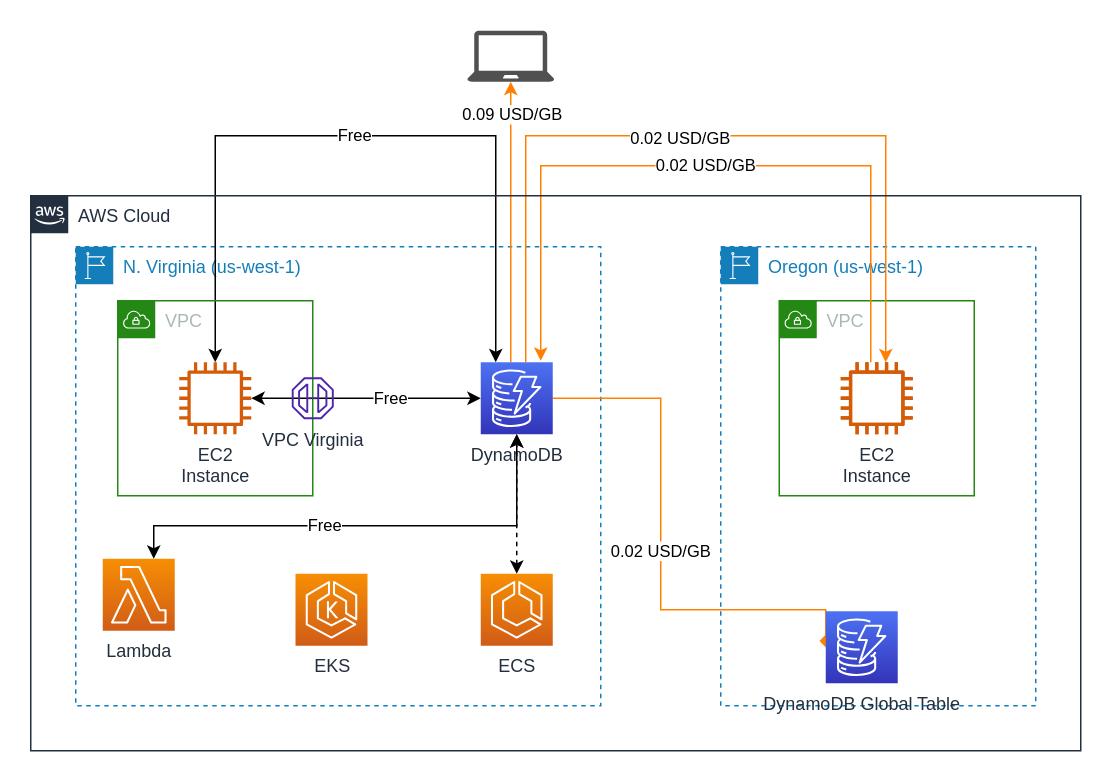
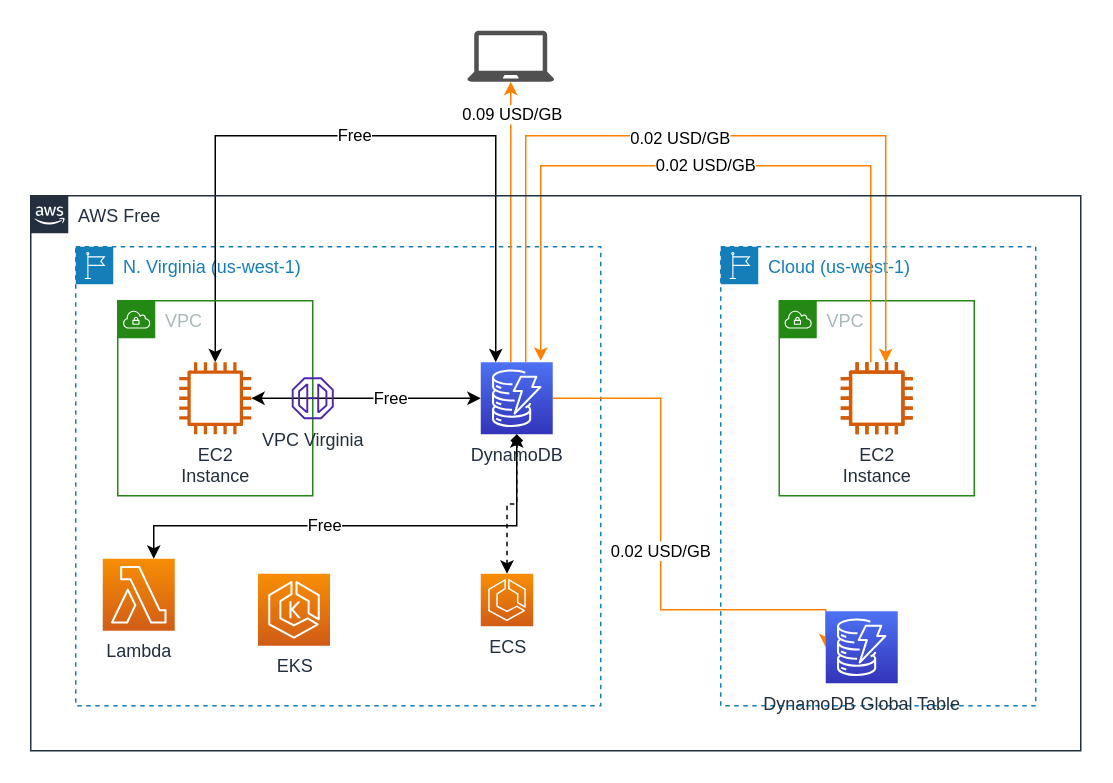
node "AWS Cloud": label "AWS Cloud" -> "AWS Free"
node "Oregon (us-west-1)": label "Oregon (us-west-1)" -> "Cloud (us-west-1)"
edge "DynamoDB" -- "Lambda": arrowhead classic -> diamond
node "EKS": moved (332, 610) -> (294, 610)
node "ECS": size 72x72 -> 53x53
edge "DynamoDB" -> "DynamoDB Global Table": arrowhead diamond -> classic
